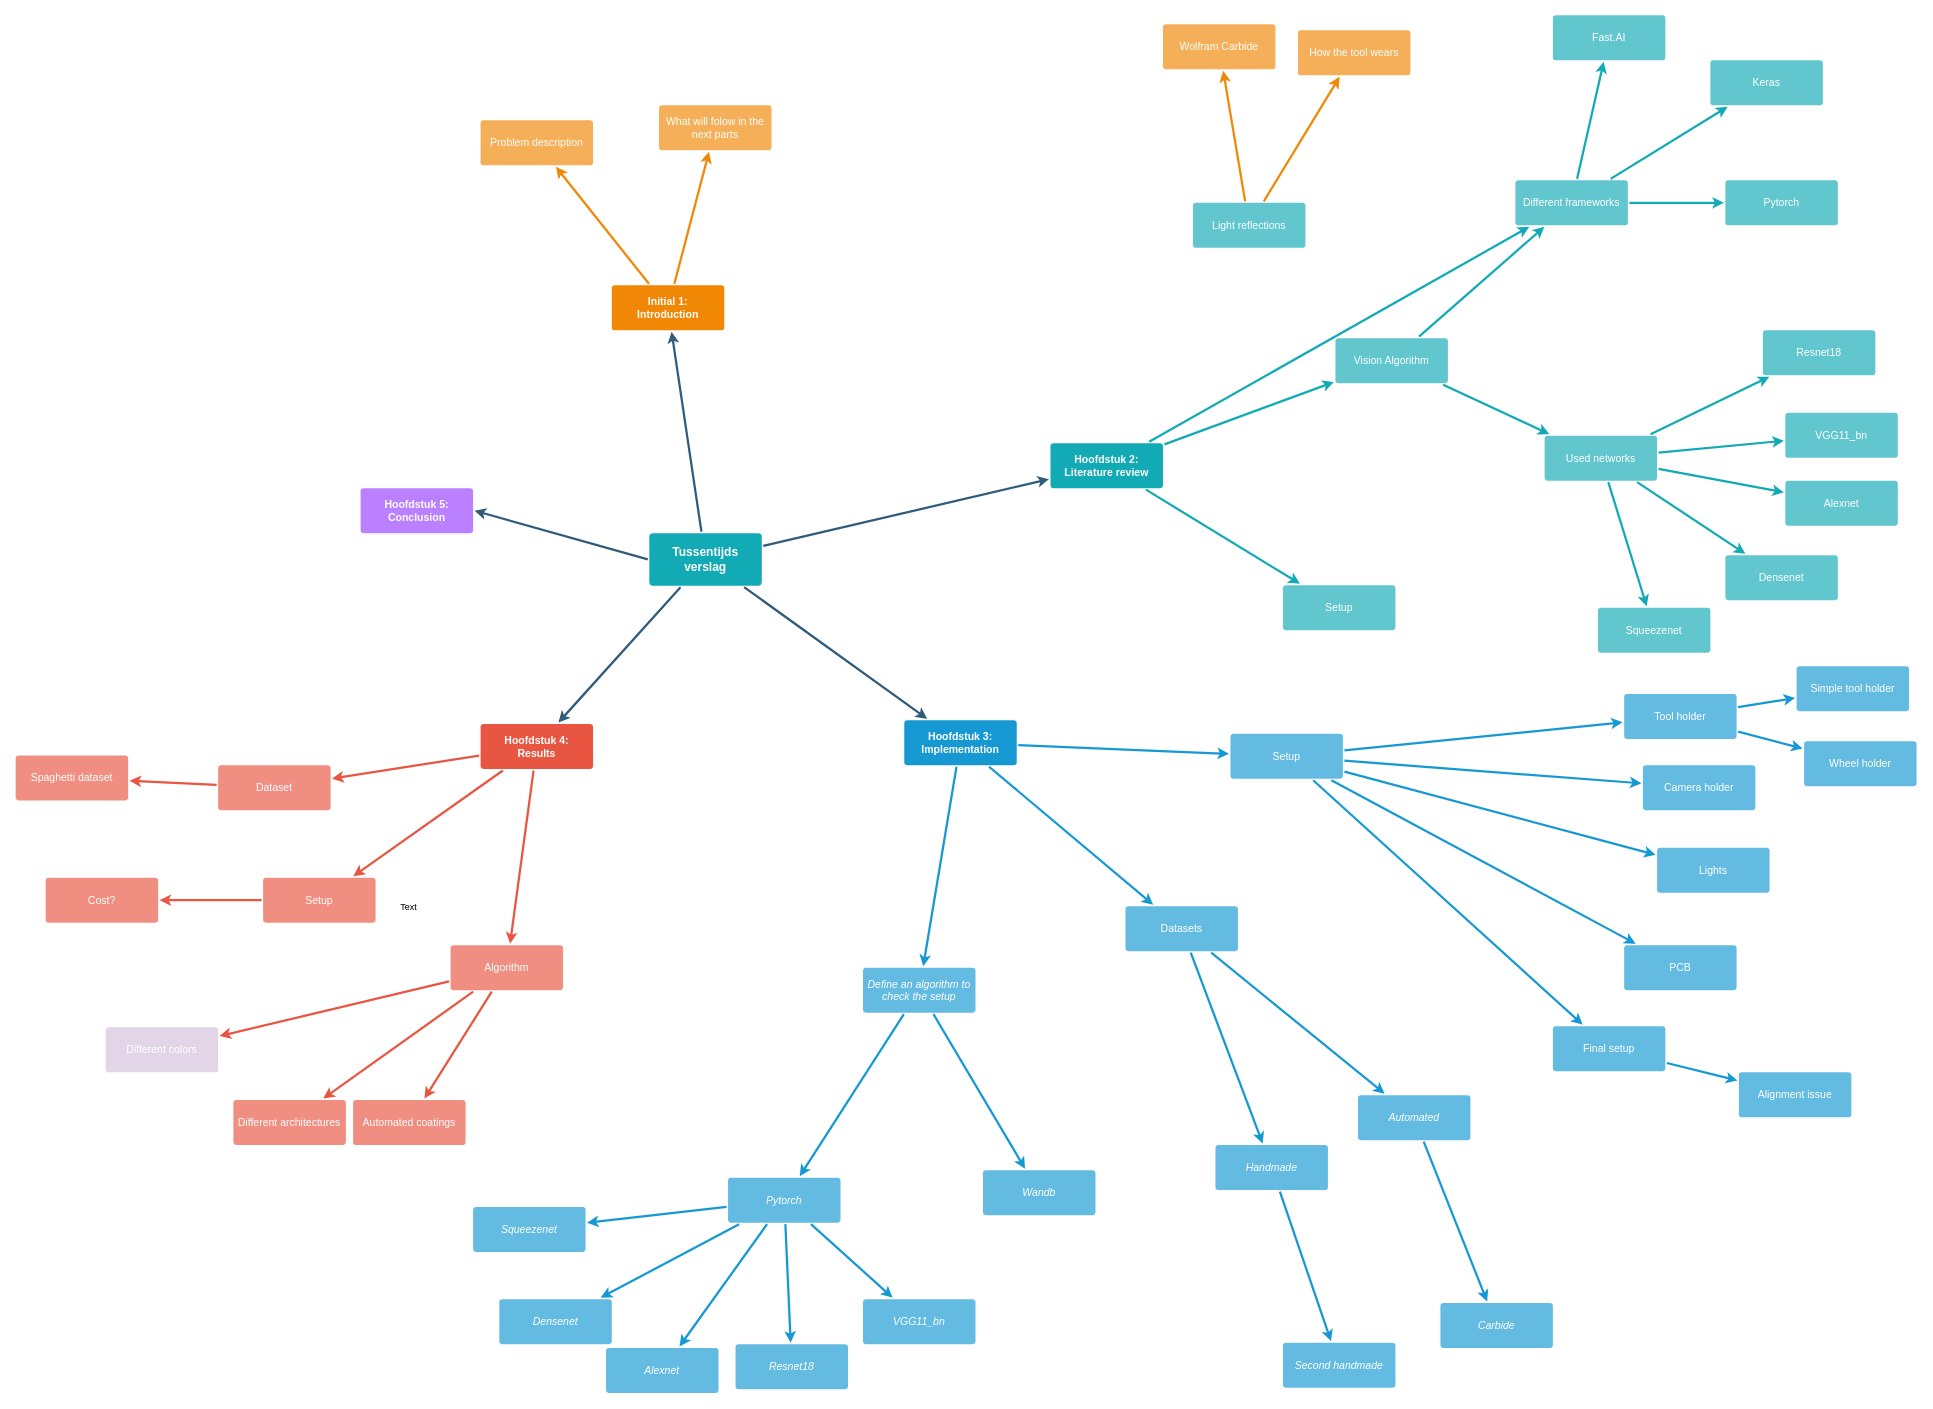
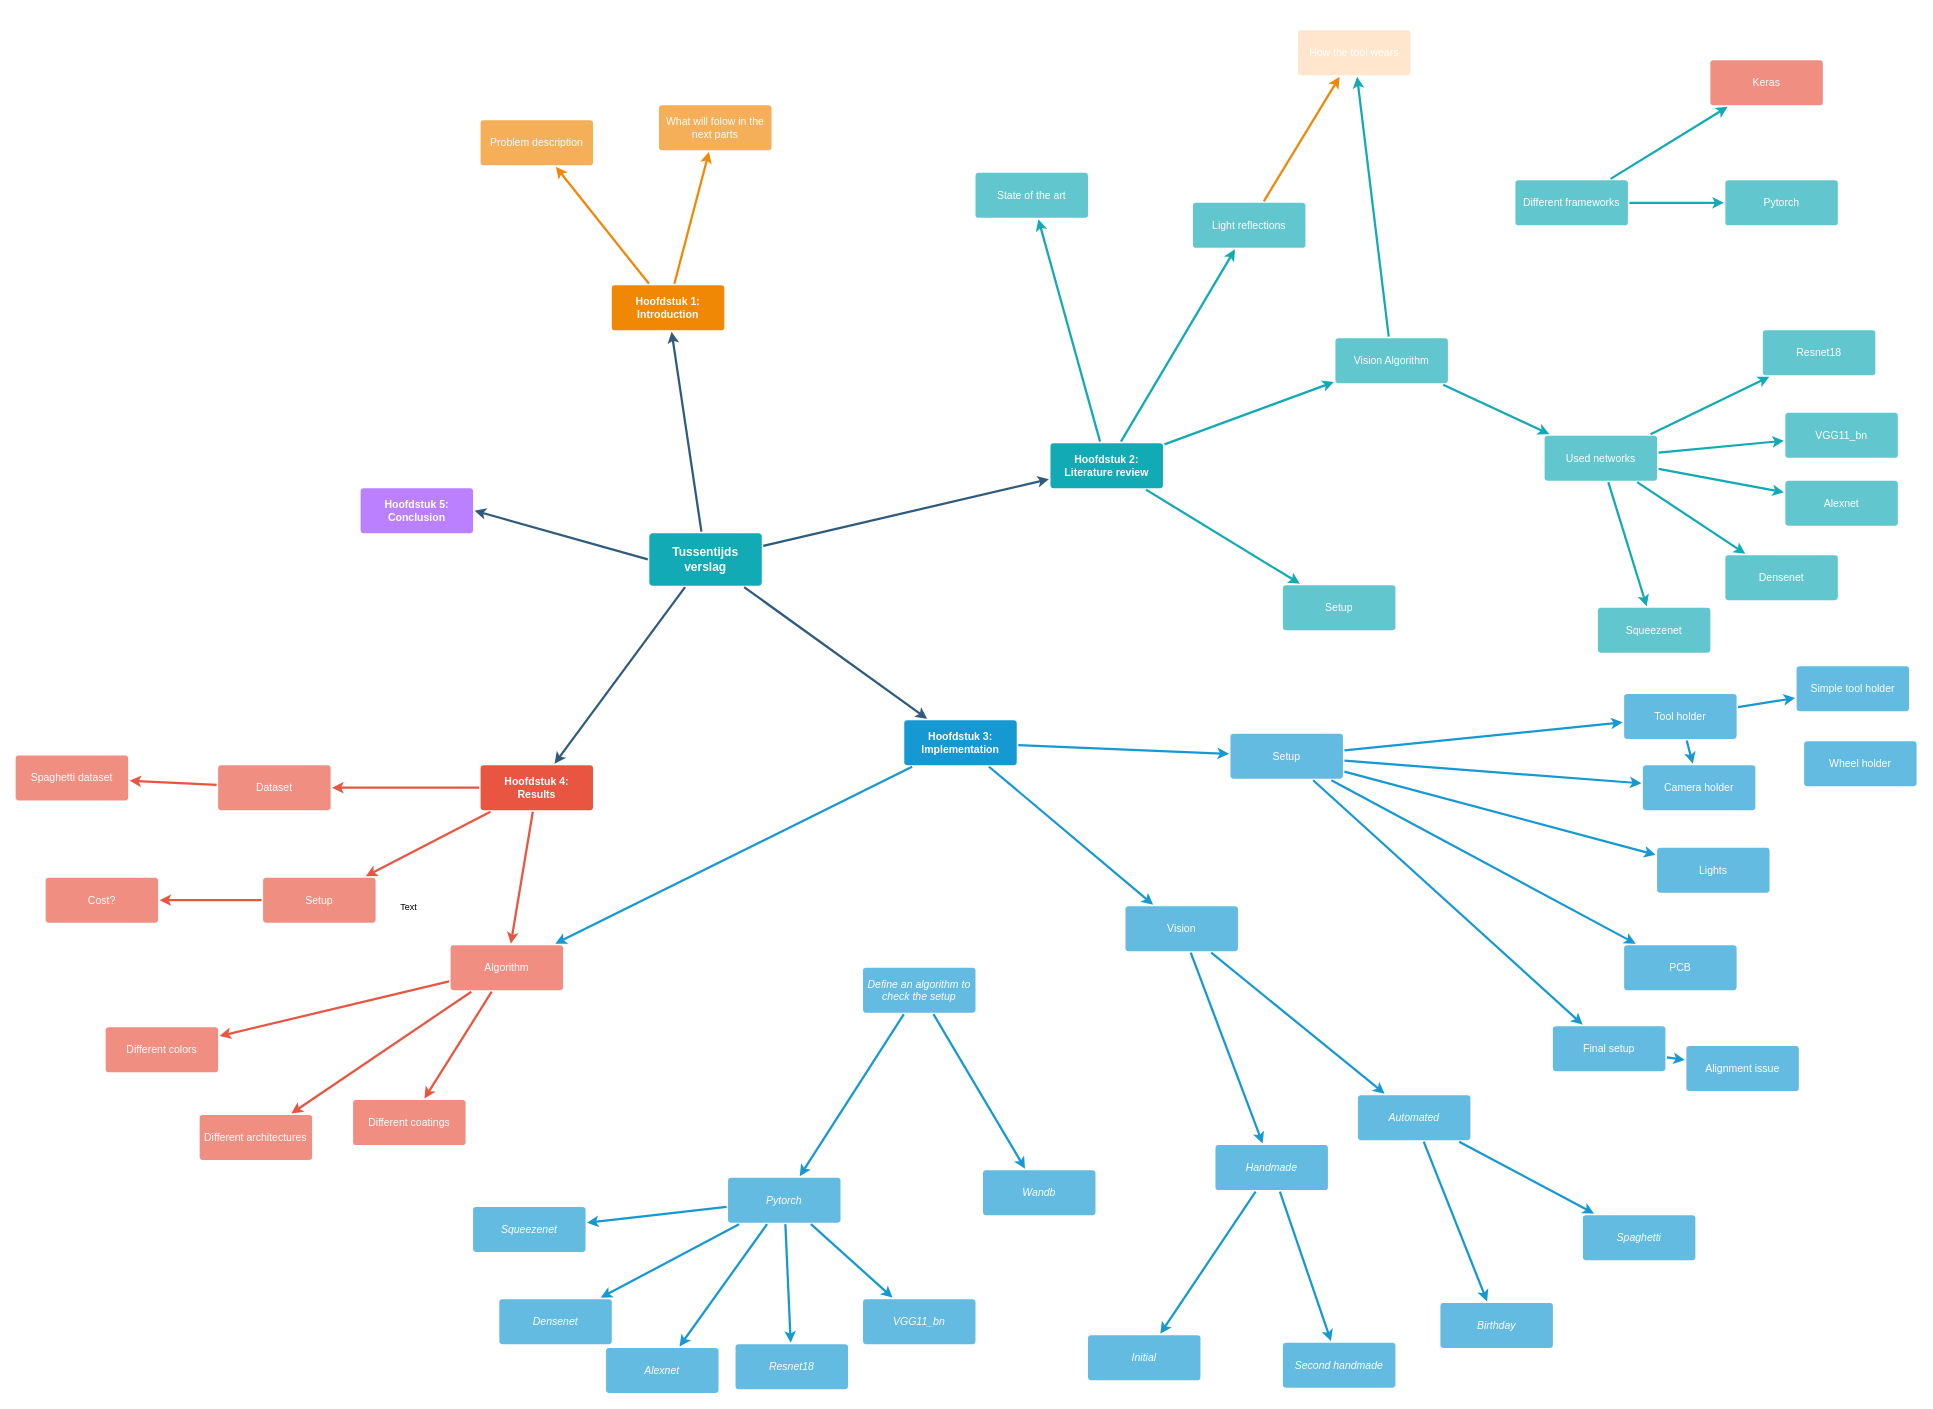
node "Fast.AI": removed
node "Wolfram Carbide": removed
node "How the tool wears": fillcolor #f5af58 -> #ffe6cc
node "Keras": fillcolor #61c6ce -> #f08e81
edge "Different frameworks" -> "Fast.AI": removed
edge "Light reflections" -> "Wolfram Carbide": removed
node "State of the art": added
edge "Vision Algorithm" -> "Different frameworks": now "Vision Algorithm" -> "How the tool wears"
node "Initial 1: Introduction": label "Initial 1: Introduction" -> "Hoofdstuk 1: Introduction"
edge "Hoofdstuk 2: Literature review" -> "State of the art": added
edge "Hoofdstuk 2: Literature review" -> "Different frameworks": now "Hoofdstuk 2: Literature review" -> "Light reflections"
edge "Tool holder" -> "Wheel holder": now "Tool holder" -> "Camera holder"
node "Hoofdstuk 4: Results": moved (537, 747) -> (537, 788)
edge "Hoofdstuk 3: Implementation" -> "Define an algorithm to check the setup": now "Hoofdstuk 3: Implementation" -> "Algorithm"
node "Datasets": label "Datasets" -> "Vision"
node "Different colors": fillcolor #e1d5e7 -> #f08e81
node "Alignment issue": moved (1795, 1095) -> (1743, 1069)
node "Different architectures": moved (289, 1123) -> (256, 1138)
node "Automated coatings": label "Automated coatings" -> "Different coatings"
edge "Automated" -> "Spaghetti": added
node "Spaghetti": added
edge "Handmade" -> "Initial": added
node "Carbide": label "Carbide" -> "Birthday"
node "Initial": added
